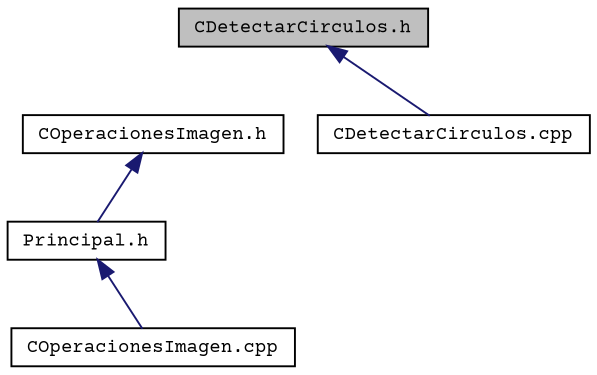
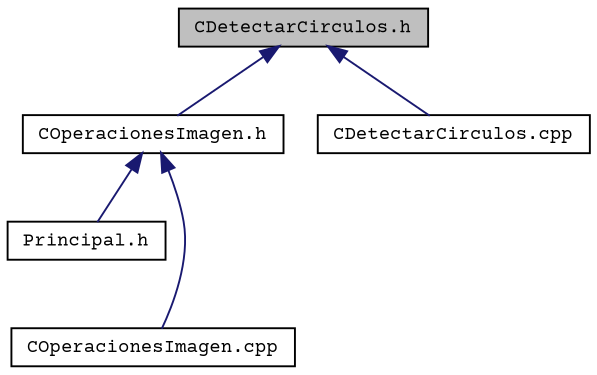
edge "COperacionesImagen.h" -> "CDetectarCirculos.h": added
edge "COperacionesImagen.cpp" -> "Principal.h": now "COperacionesImagen.cpp" -> "COperacionesImagen.h"
